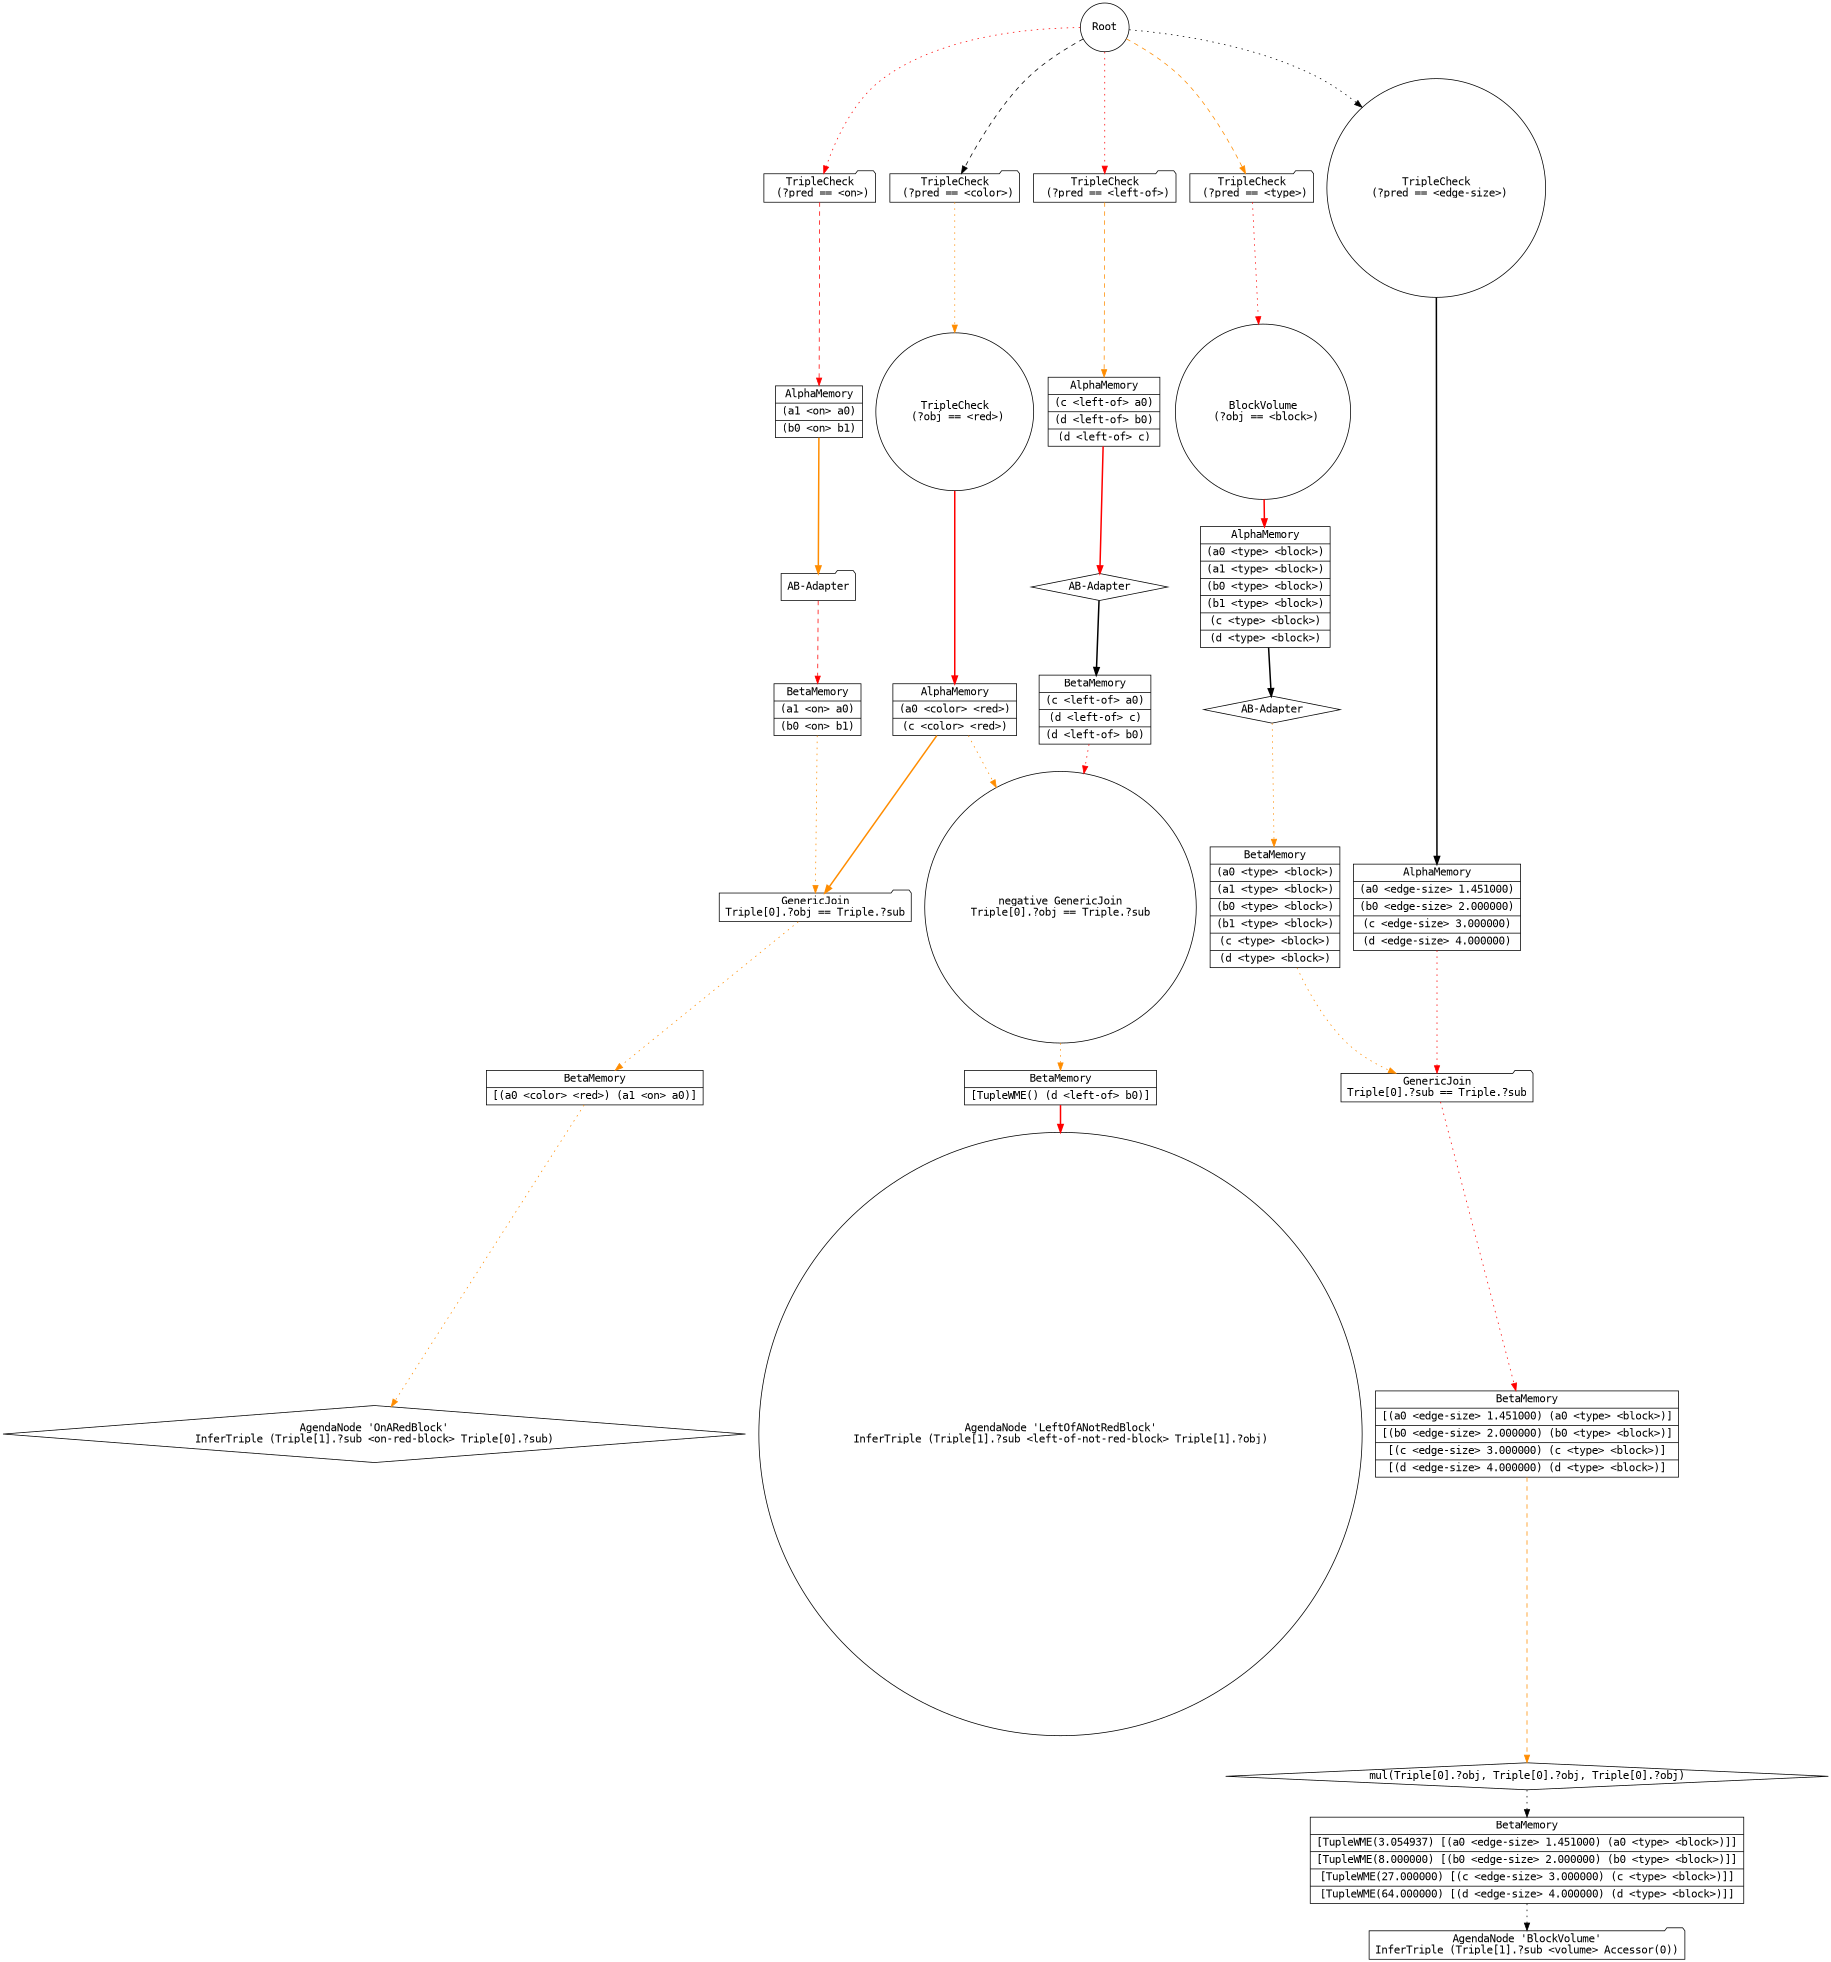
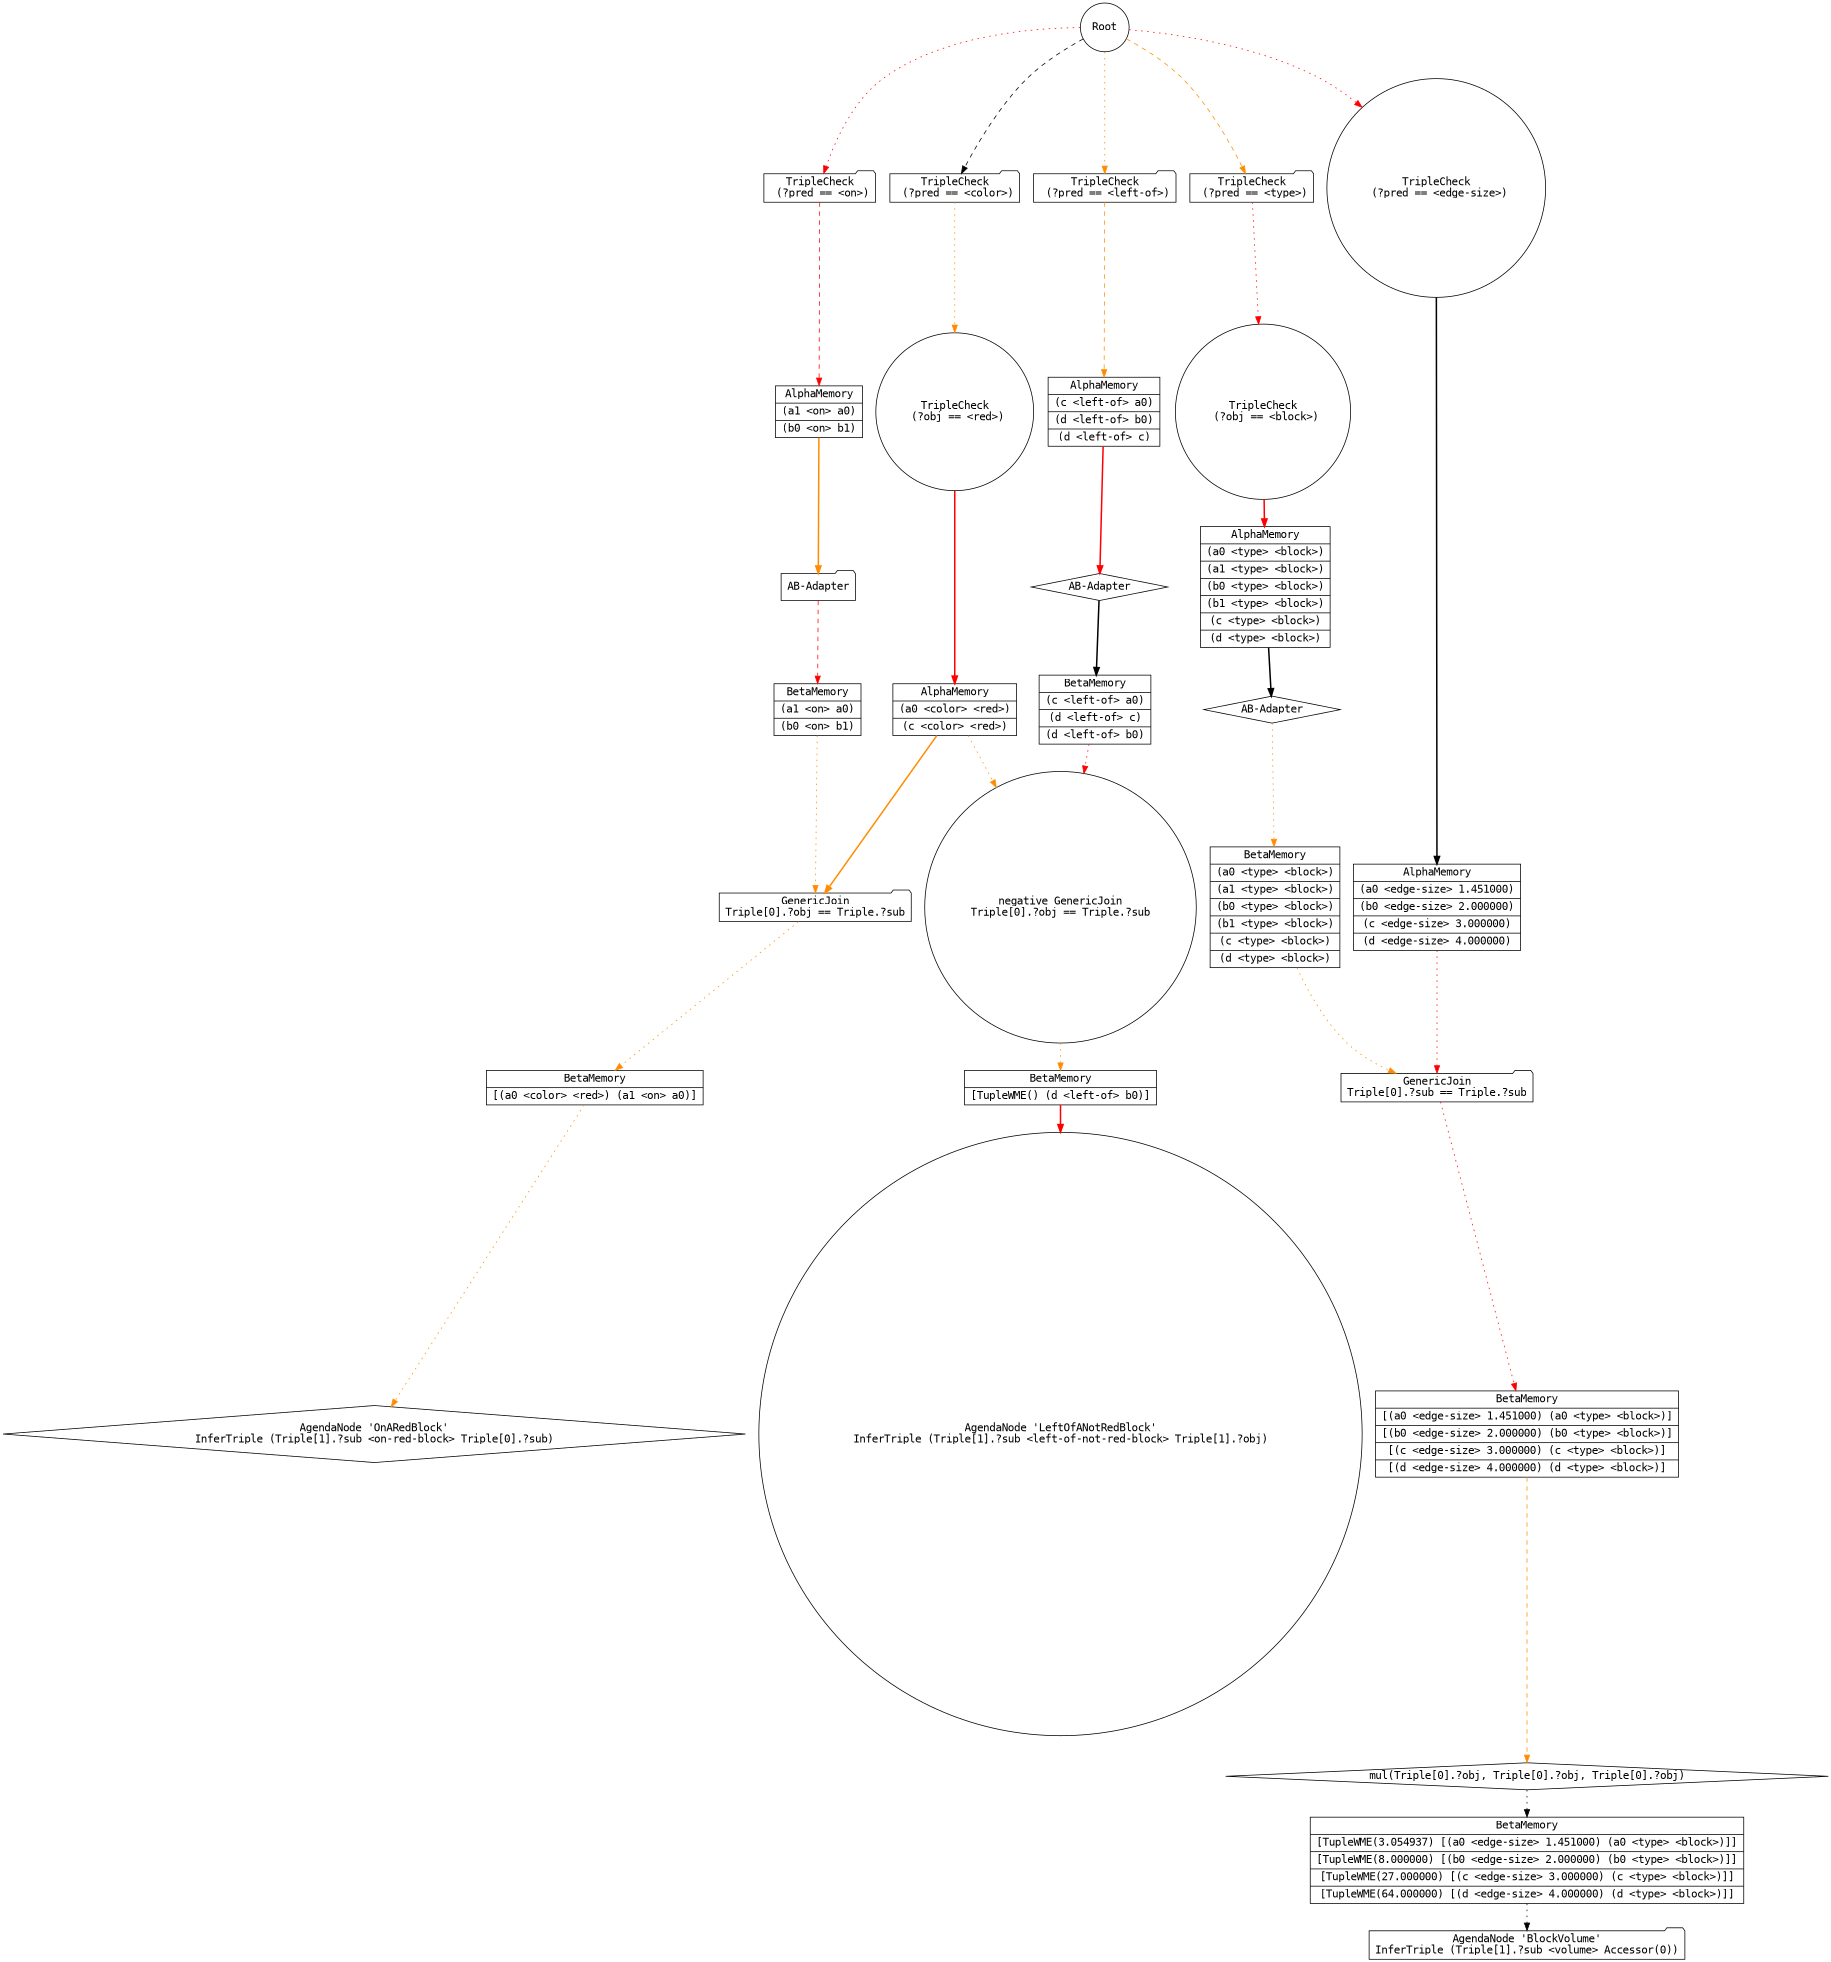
edge "Root" -> "TripleCheck (?pred == <edge-size>)": color black -> red
edge "Root" -> "TripleCheck (?pred == <left-of>)": color red -> darkorange
node "BlockVolume (?obj == <block>)": label "BlockVolume (?obj == <block>)" -> "TripleCheck (?obj == <block>)"
